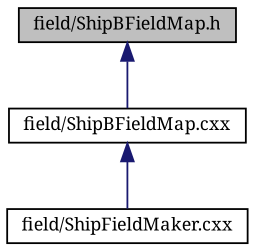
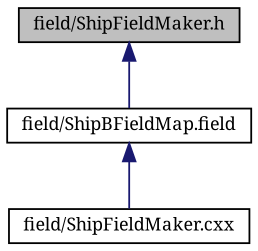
node "field/ShipBFieldMap.h": label "field/ShipBFieldMap.h" -> "field/ShipFieldMaker.h"
node "field/ShipBFieldMap.cxx": label "field/ShipBFieldMap.cxx" -> "field/ShipBFieldMap.field"
